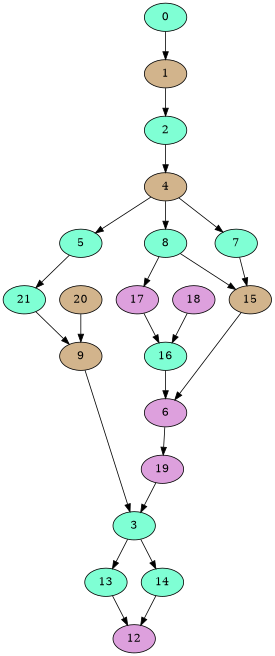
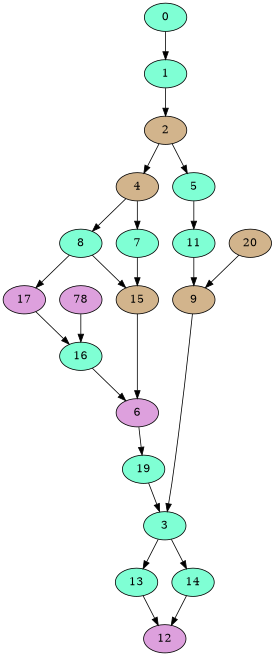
node "1": fillcolor tan -> aquamarine
node "2": fillcolor aquamarine -> tan
edge "4" -> "5": now "2" -> "5"
node "21": label "21" -> "11"
node "18": label "18" -> "78"
node "19": fillcolor plum -> aquamarine
